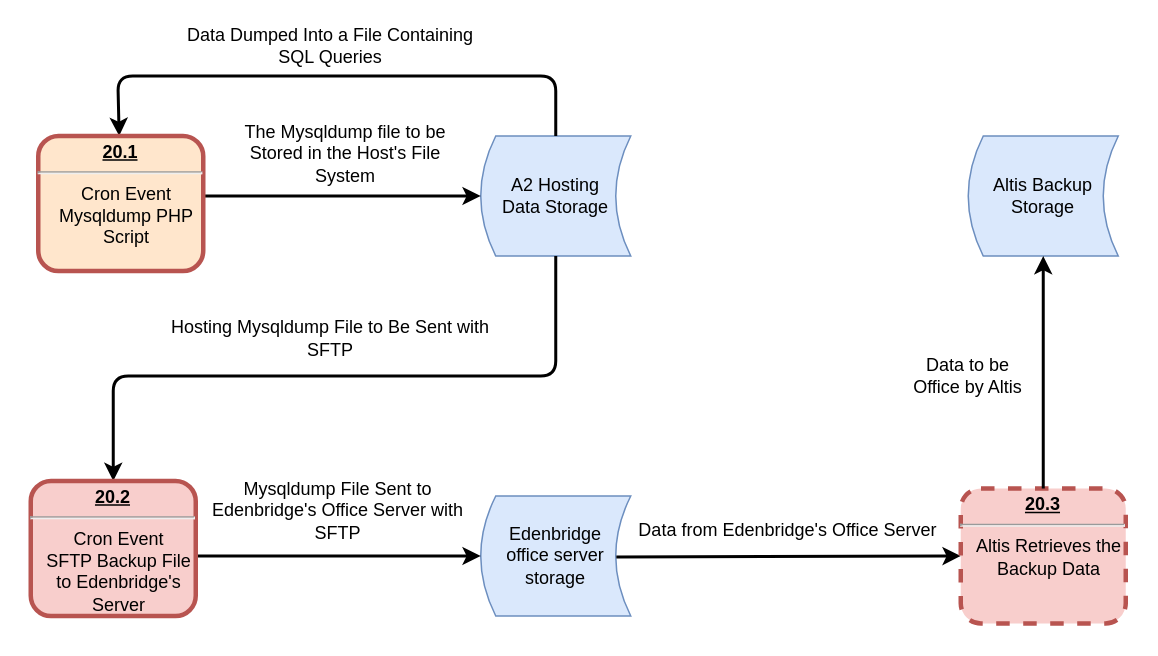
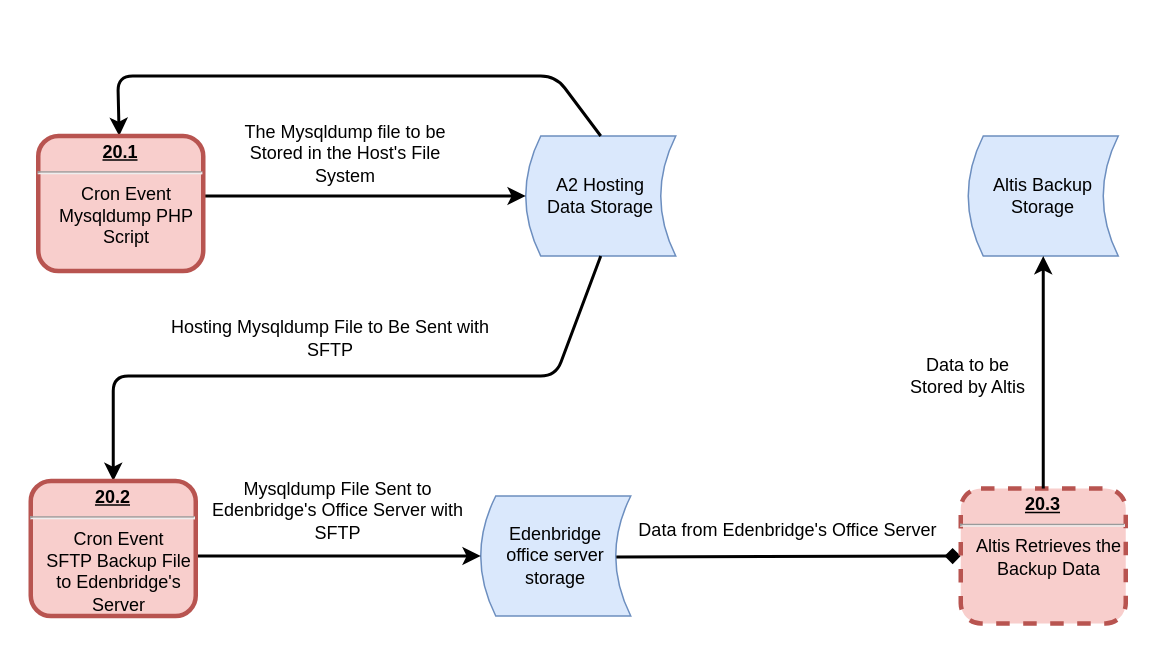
node "Data Dumped Into a File Containing SQL Queries": removed
node "A2 Hosting Data Storage": moved (556, 196) -> (601, 196)
node "20.1 Cron Event Mysqldump PHP Script": fillcolor #ffe6cc -> #f8cecc
node "Data to be Office by Altis": label "Data to be Office by Altis" -> "Data to be Stored by Altis"
edge "Edenbridge office server storage" -> "20.3 Altis Retrieves the Backup Data": arrowhead classic -> diamond
